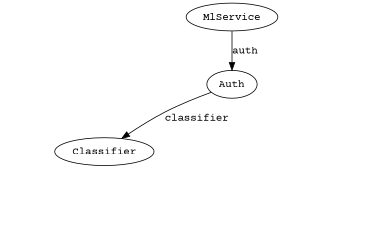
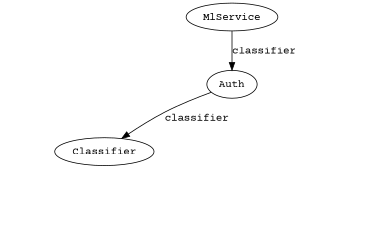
edge "MlService" -> "Auth": label "auth" -> "classifier"
